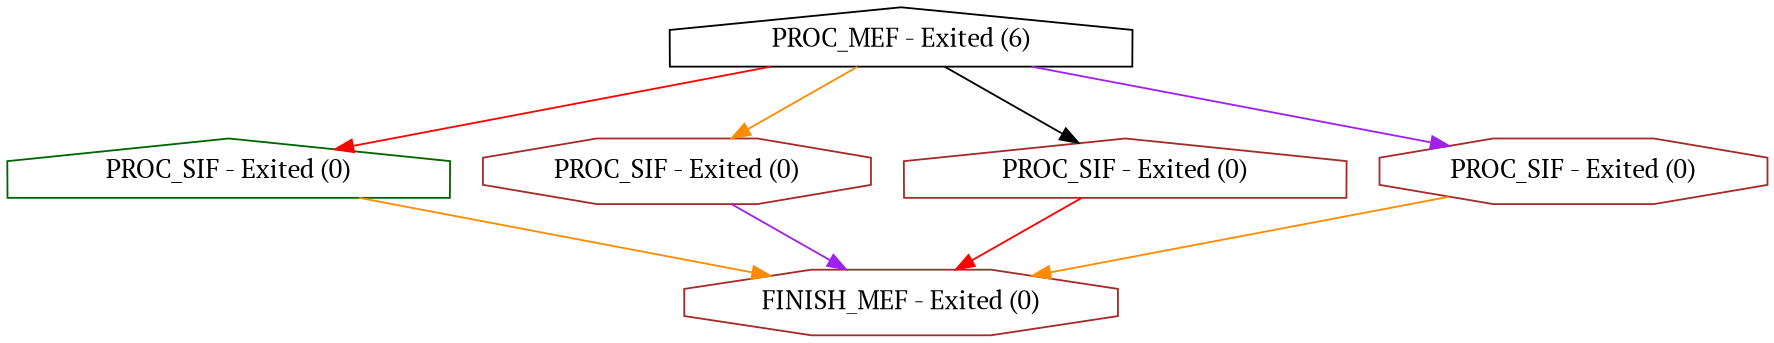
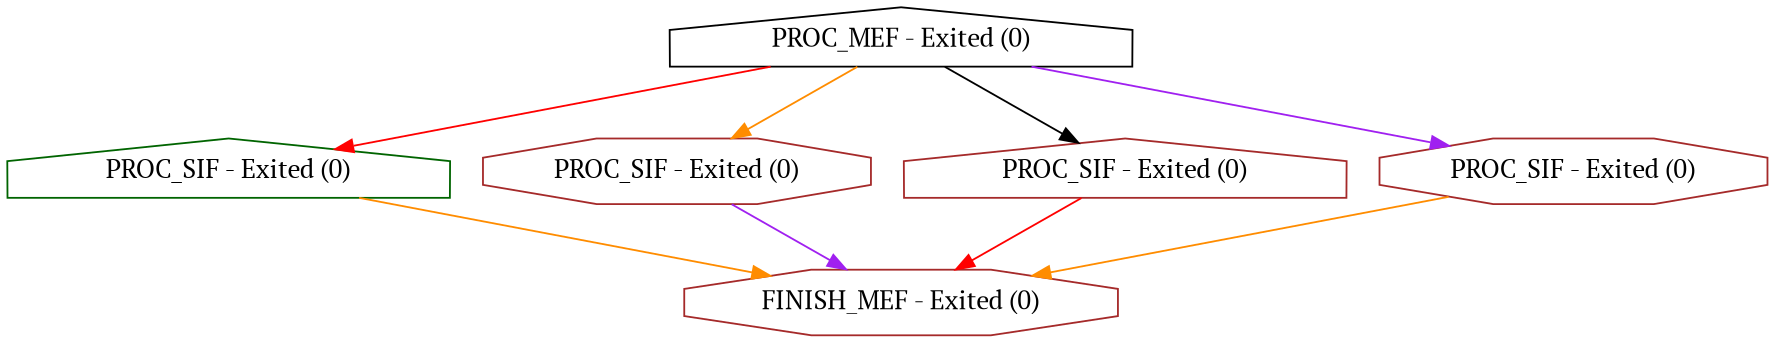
node "PROC_MEF - Exited (6)": label "PROC_MEF - Exited (6)" -> "PROC_MEF - Exited (0)"
